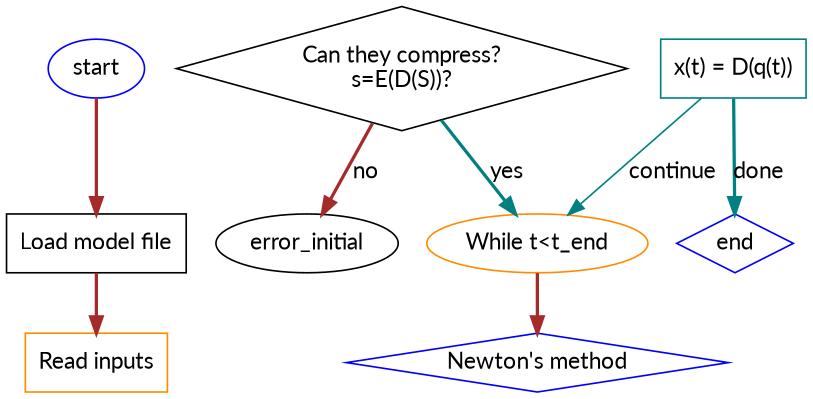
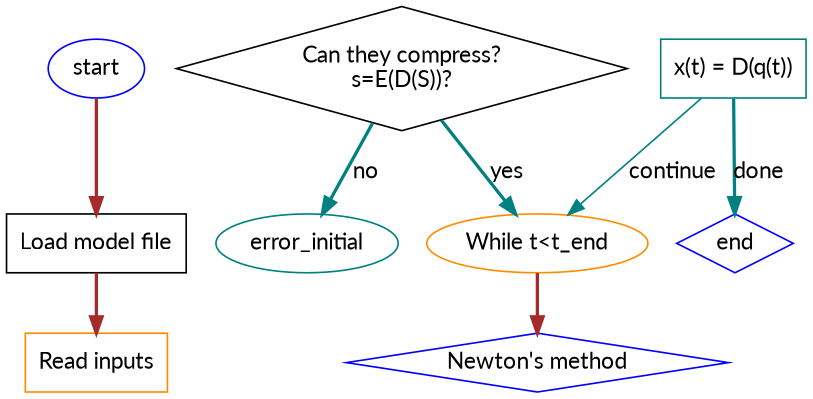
edge "Can they compress? s=E(D(S))?" -> "error_initial": color brown -> teal
node "error_initial": color black -> teal
